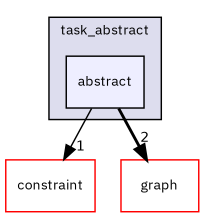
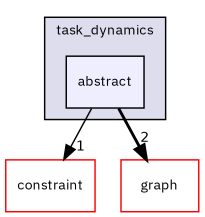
cluster "task_abstract": label "task_abstract" -> "task_dynamics"
